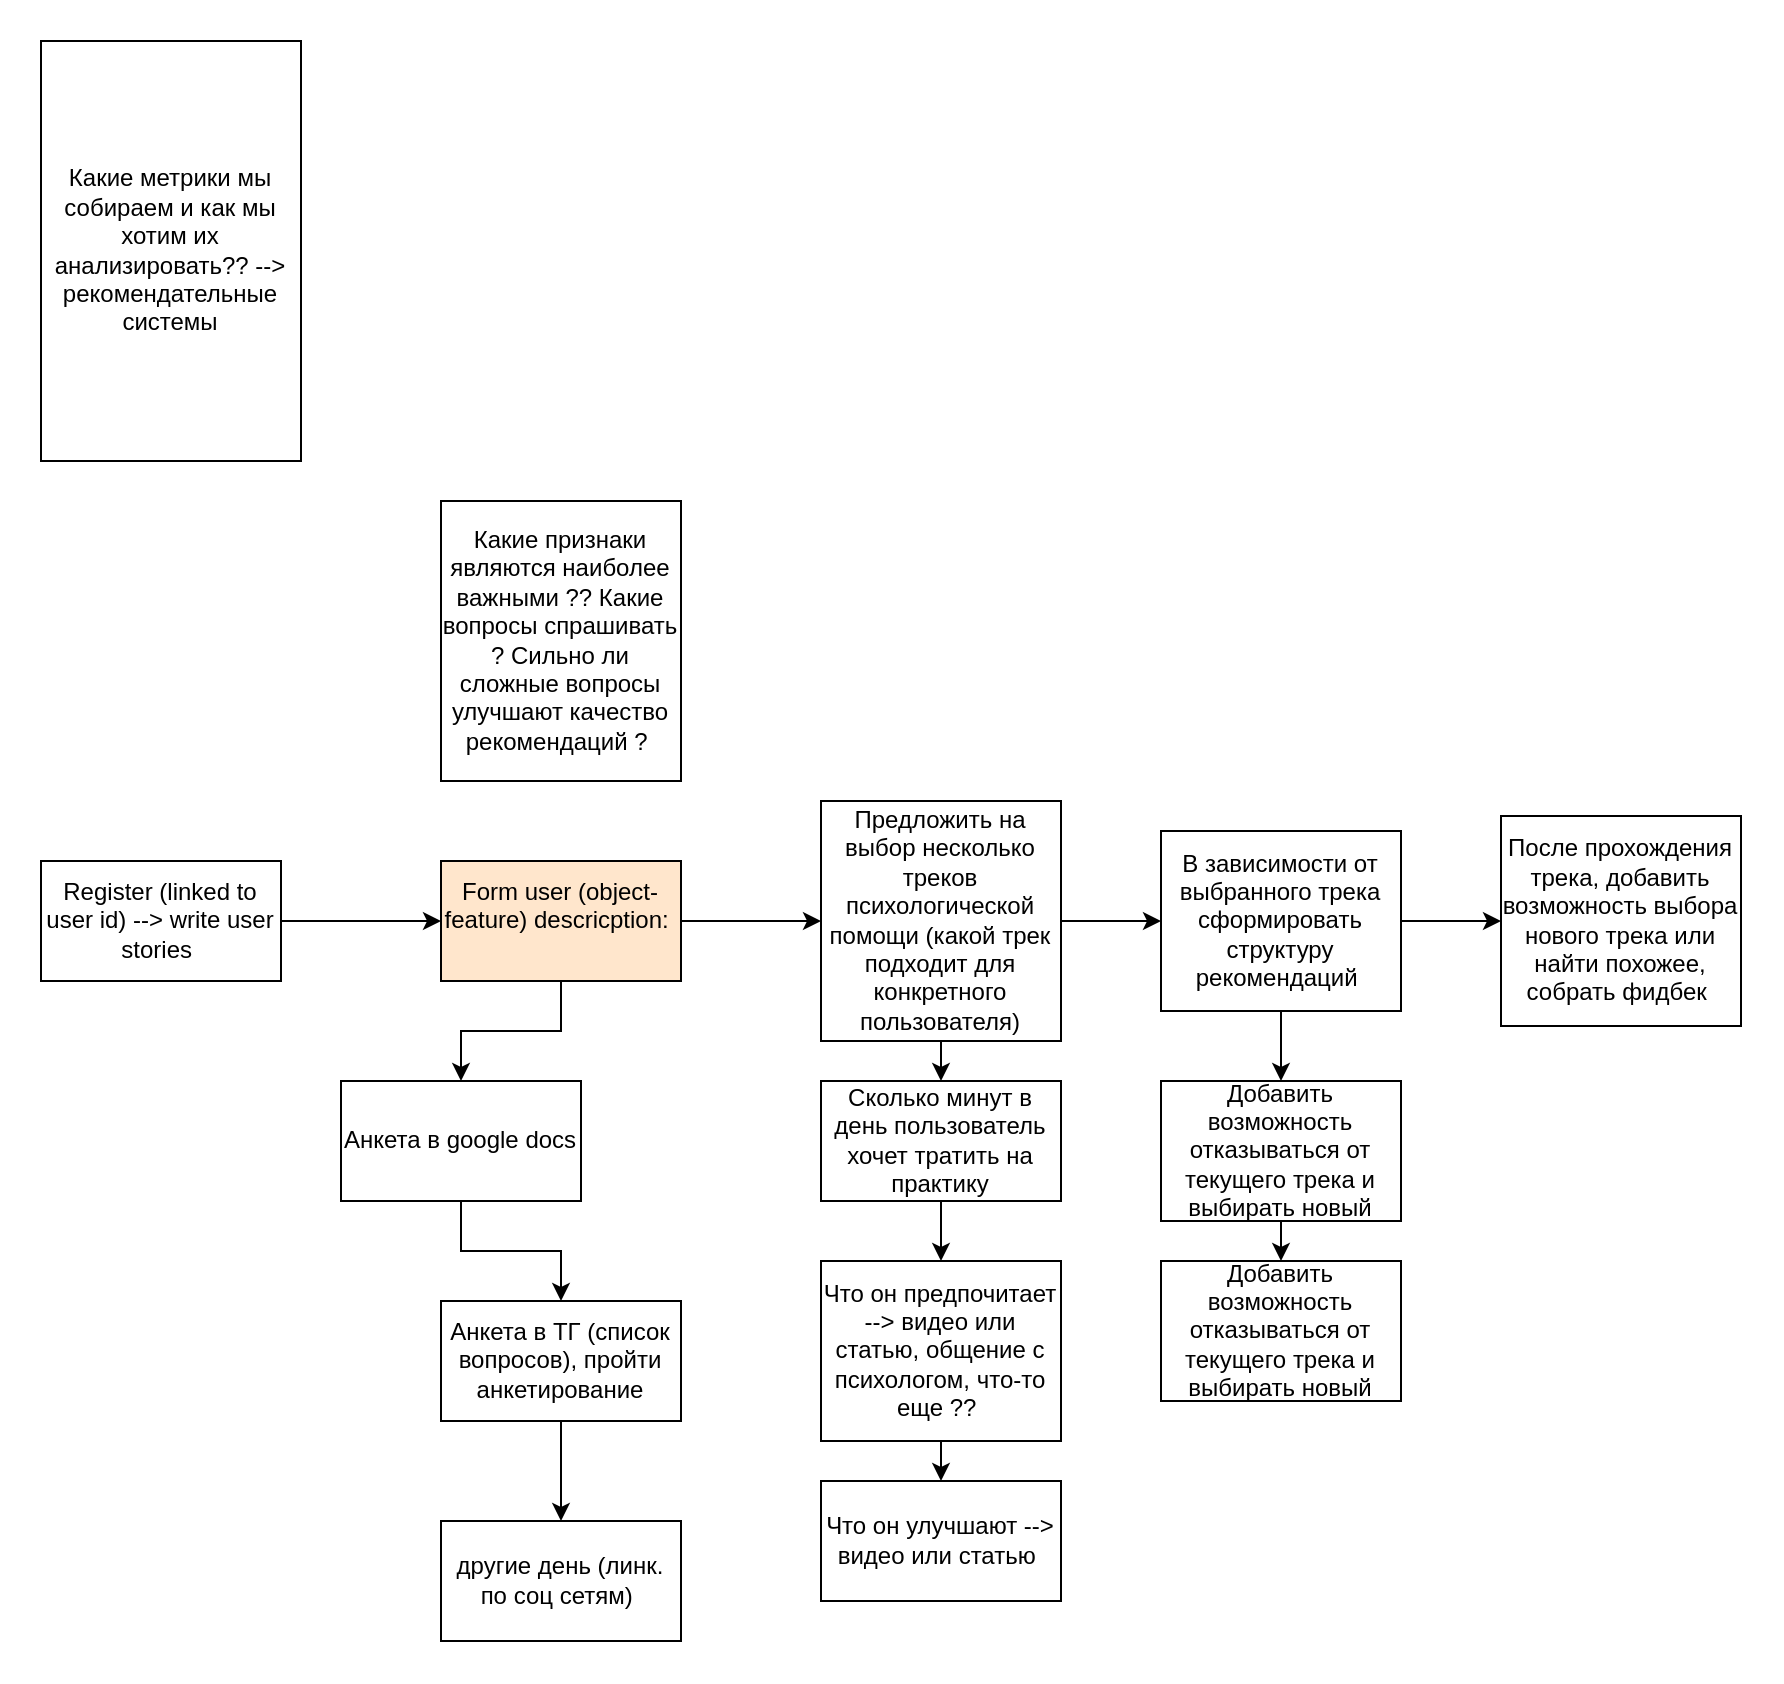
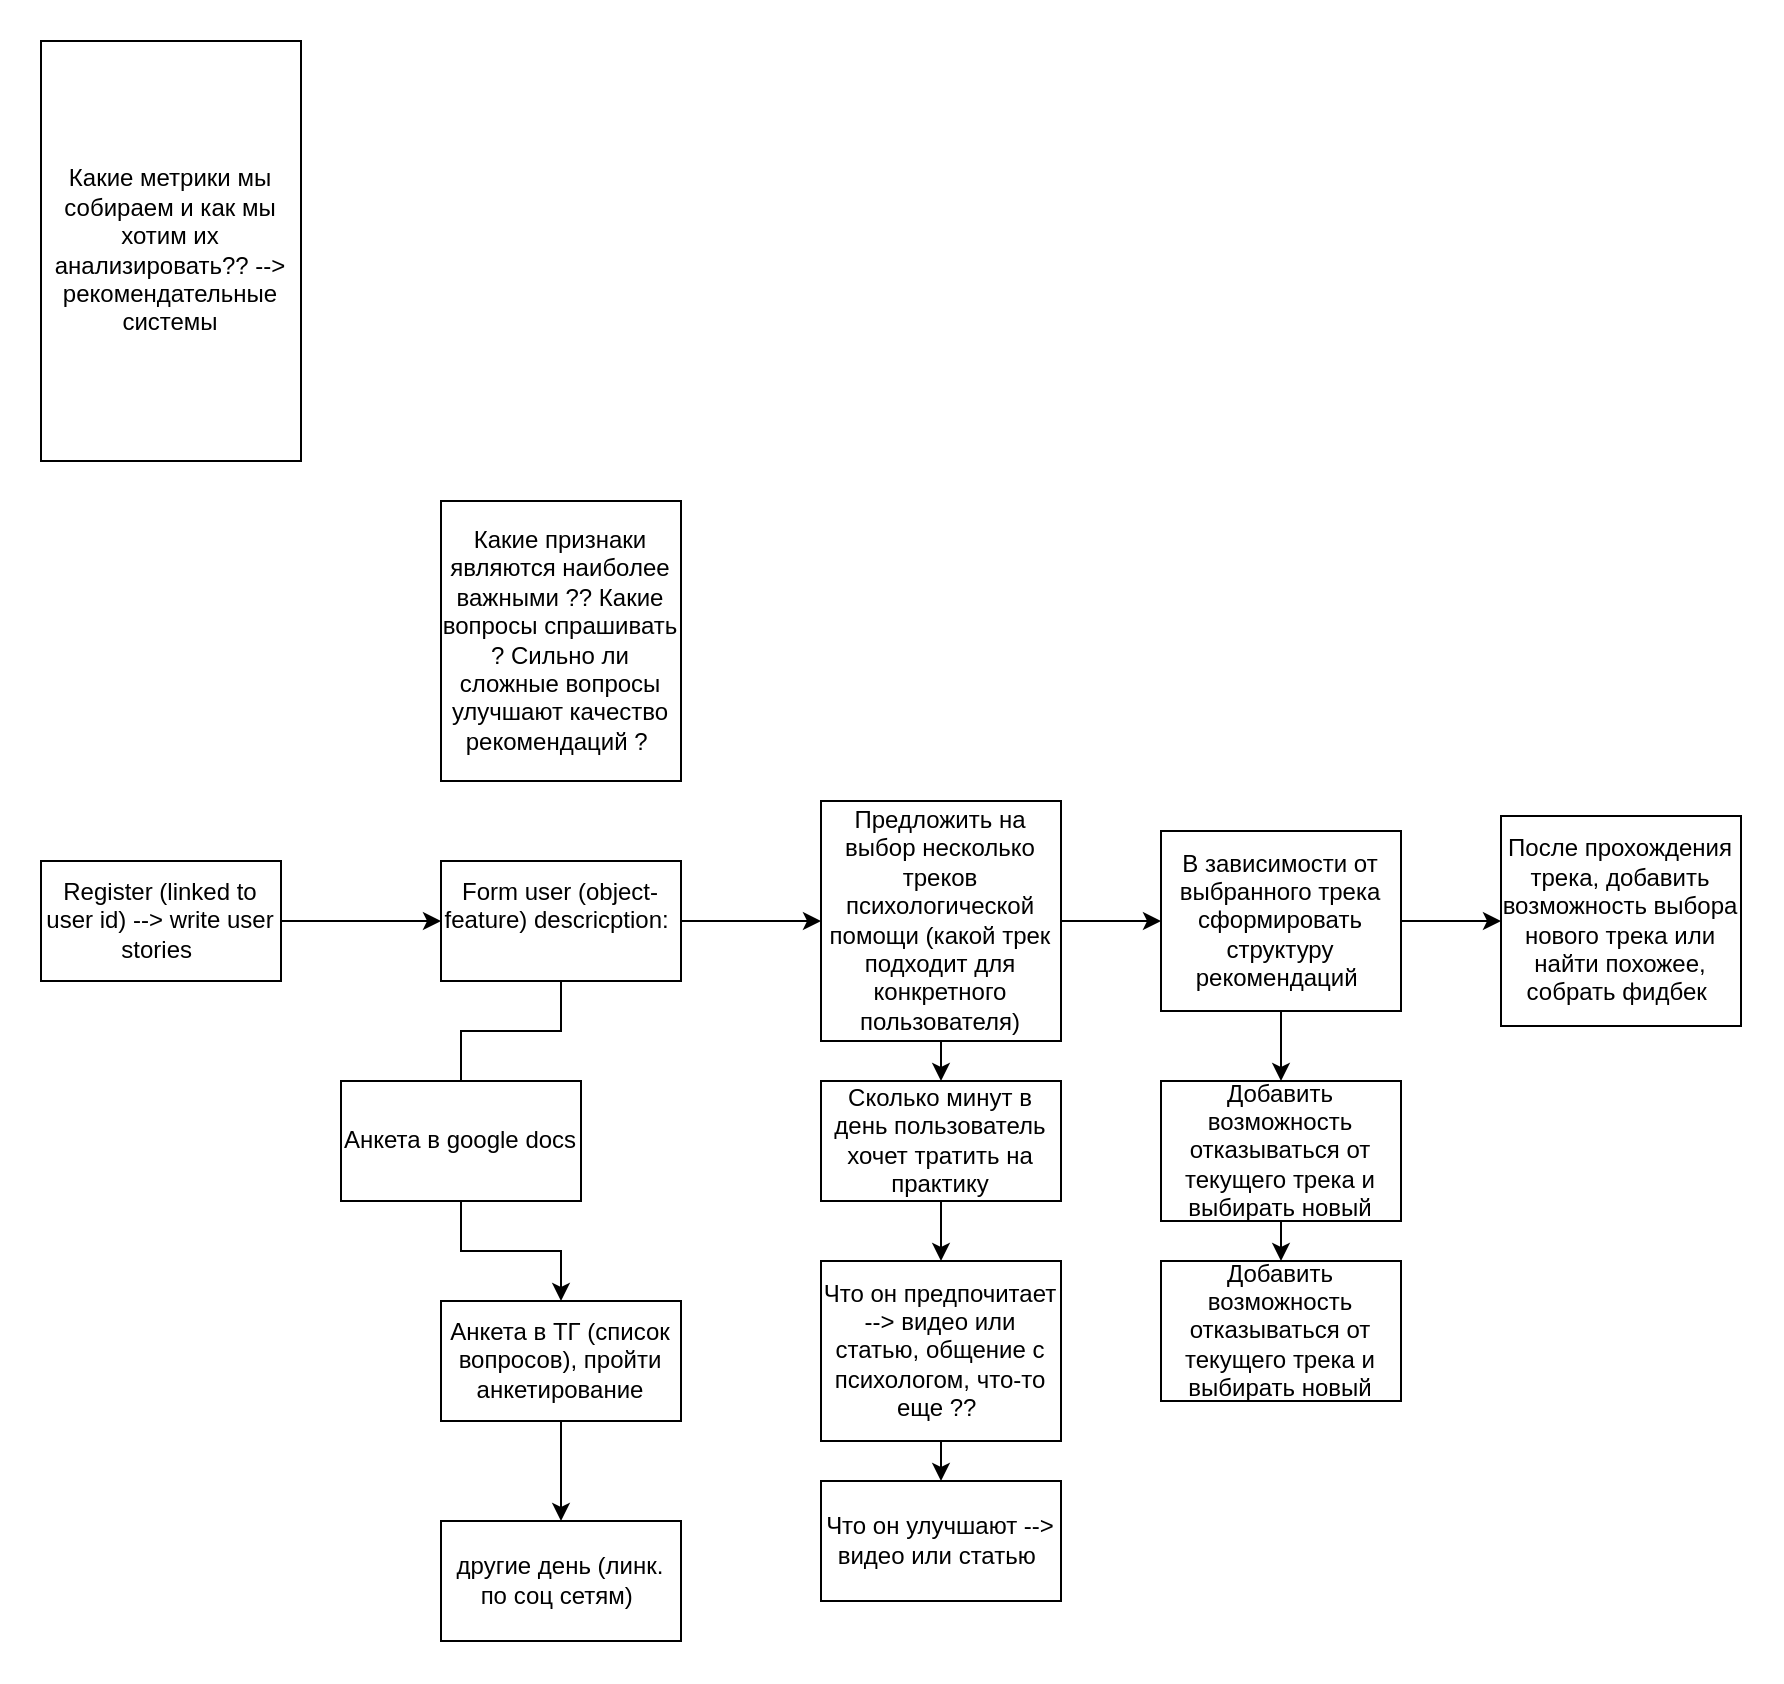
node "Form user (object-feature) descricption:": fillcolor #ffe6cc -> #ffffff
edge "Form user (object-feature) descricption:" -> "Анкета в google docs": arrowhead classic -> none
